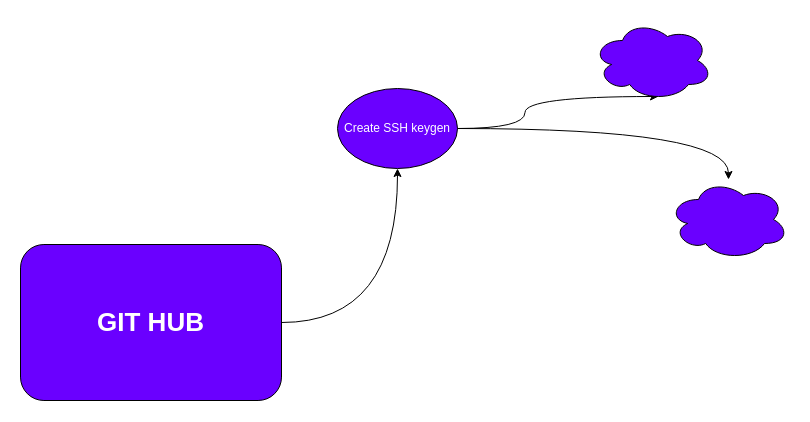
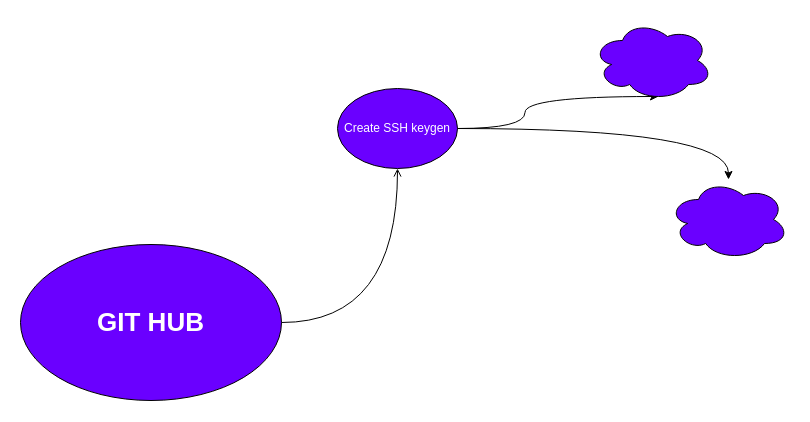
edge "GIT HUB" -> "Create SSH keygen": arrowhead classic -> open
node "GIT HUB": shape rounded rectangle -> ellipse
